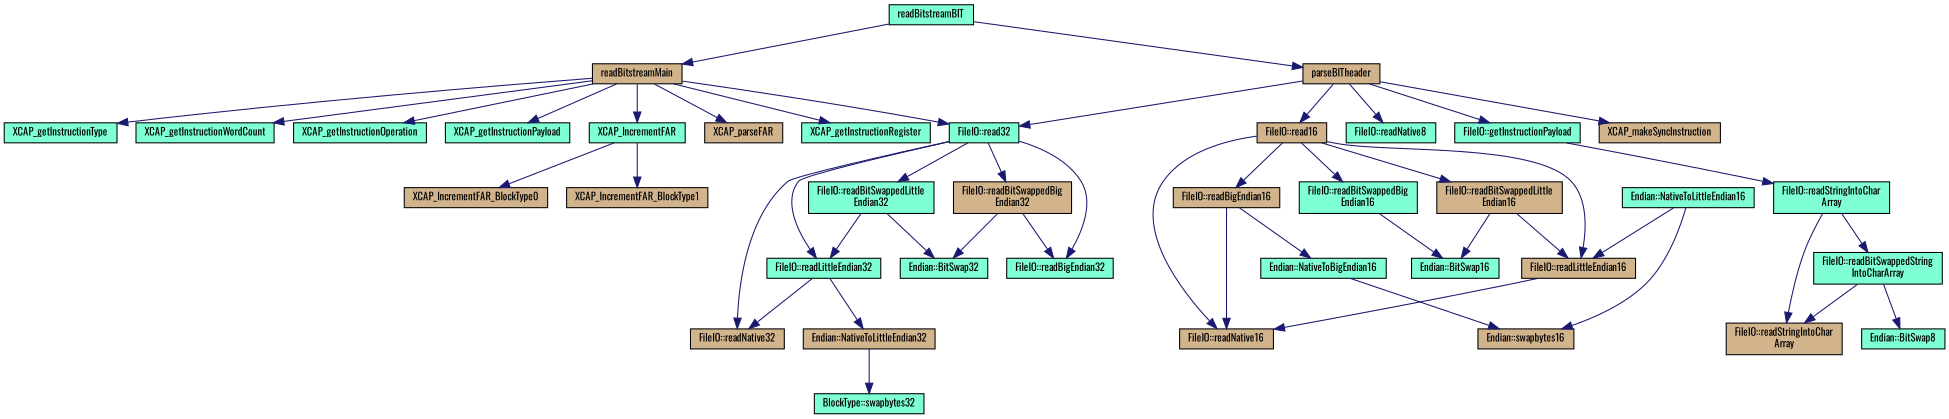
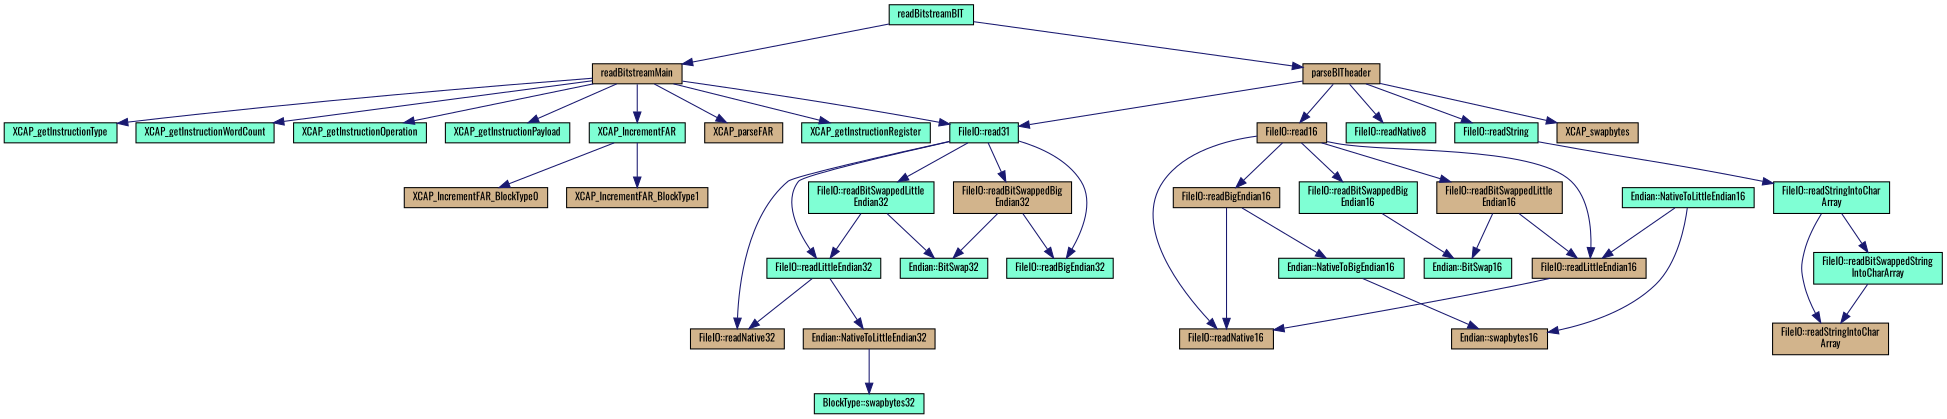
node "FileIO::read32": label "FileIO::read32" -> "FileIO::read31"
node "FileIO::getInstructionPayload": label "FileIO::getInstructionPayload" -> "FileIO::readString"
node "XCAP_makeSyncInstruction": label "XCAP_makeSyncInstruction" -> "XCAP_swapbytes"
node "Endian::BitSwap8": removed
